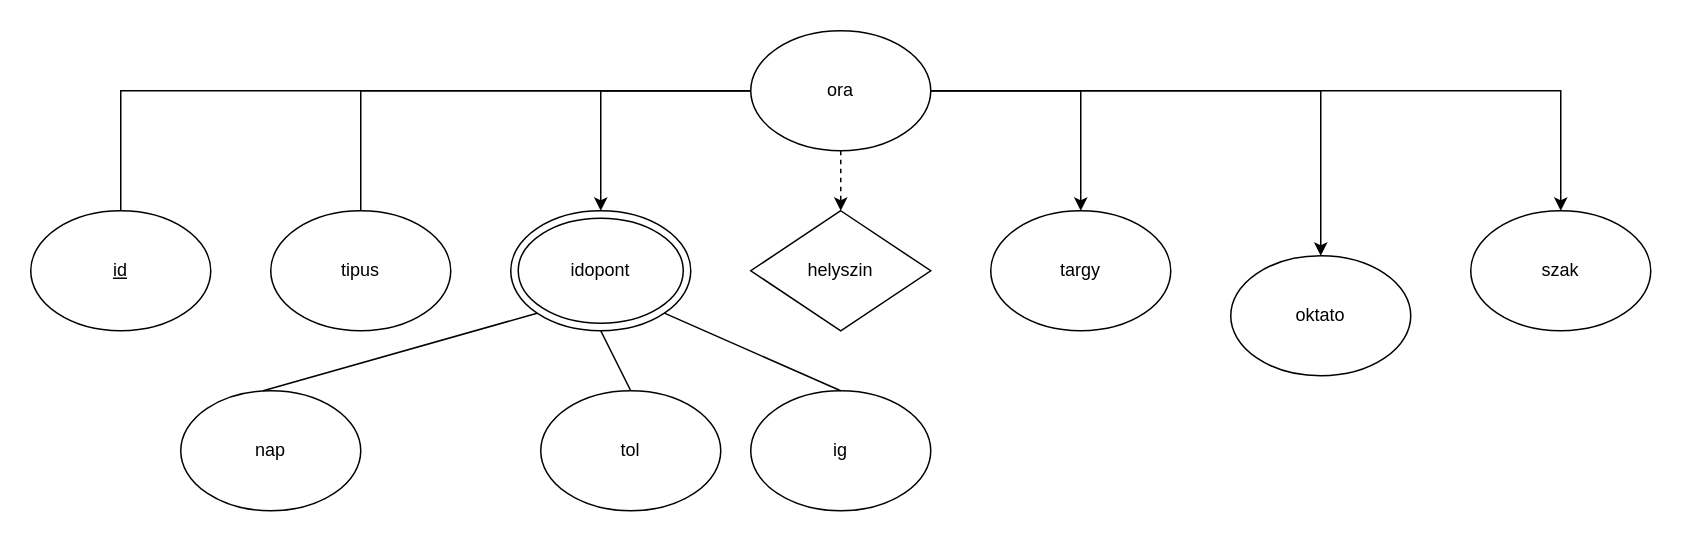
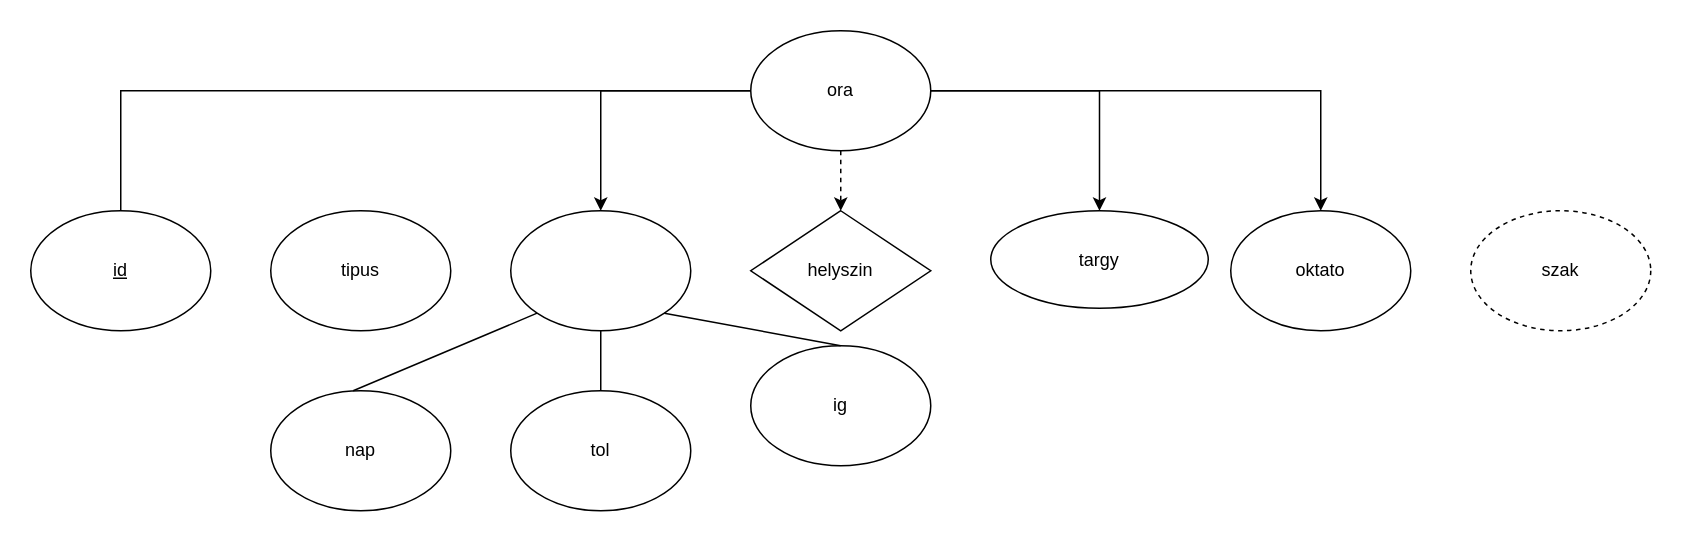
edge "ora" -> "szak": removed
edge "ora" -- "tipus": removed
node "idopont": removed
node "targy": size 180x120 -> 218x98
node "szak": style solid -> dashed
node "oktato": moved (1321, 316) -> (1321, 271)
node "nap": moved (271, 451) -> (361, 451)
node "tol": moved (631, 451) -> (601, 451)
node "ig": moved (841, 451) -> (841, 406)
